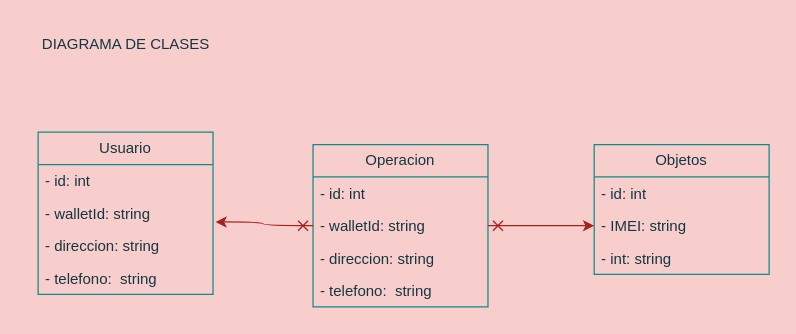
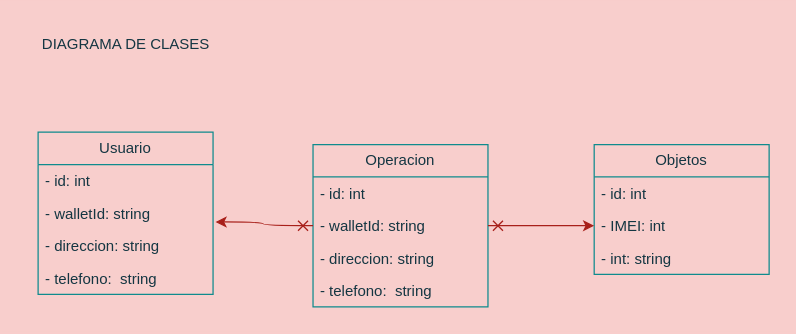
node "- IMEI: string": label "- IMEI: string" -> "- IMEI: int"
